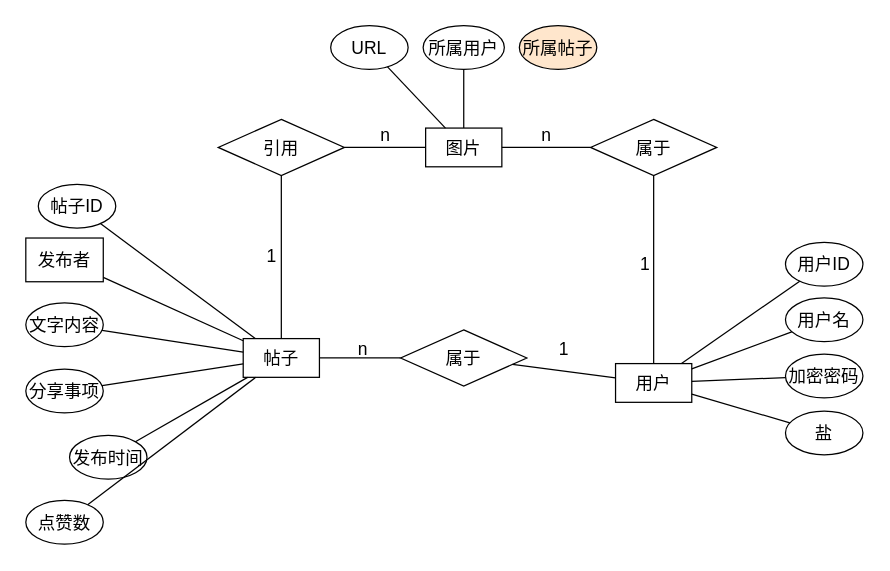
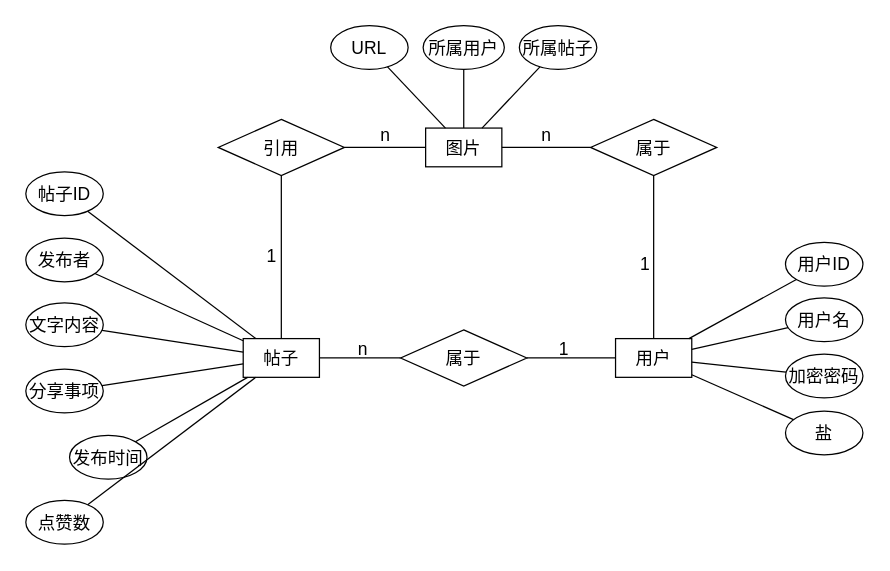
node "所属帖子": fillcolor #ffe6cc -> #ffffff
edge "所属帖子" -- "图片": added
node "帖子ID": moved (77, 206) -> (64, 194)
node "发布者": shape rectangle -> ellipse
node "用户": moved (654, 383) -> (654, 358)
